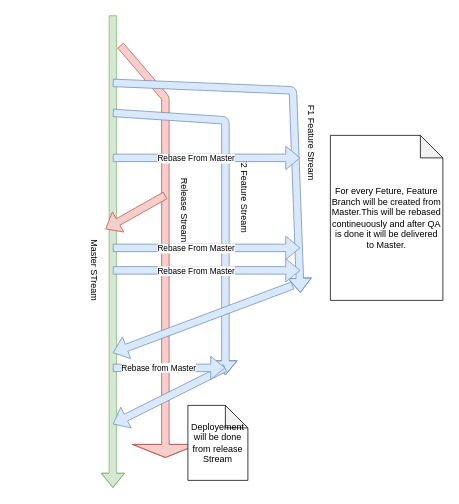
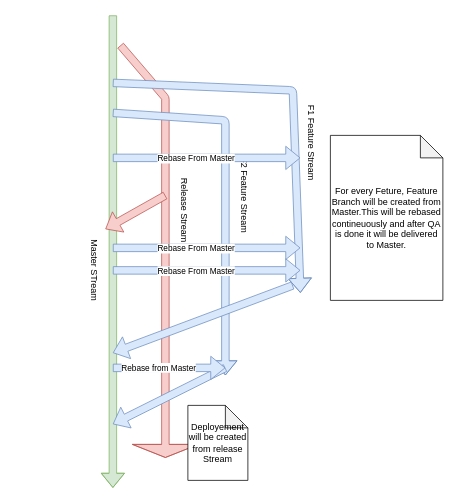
node "Deployement will be done from release Stream": label "Deployement will be done from release Stream" -> "Deployement will be created from release Stream"
